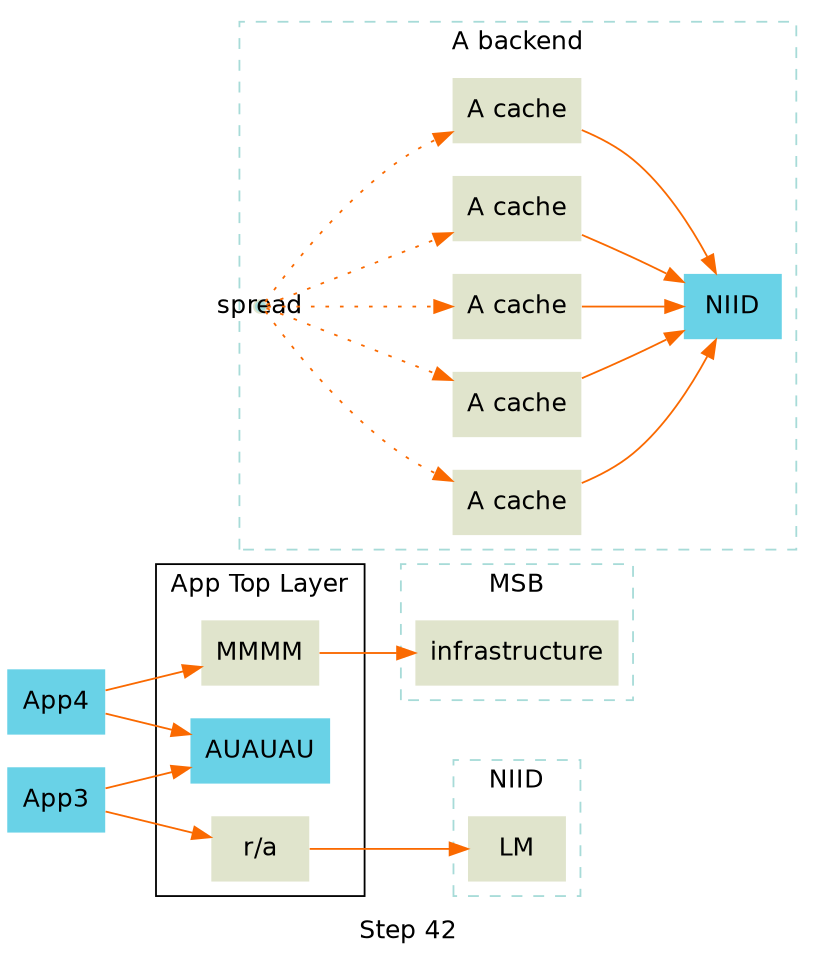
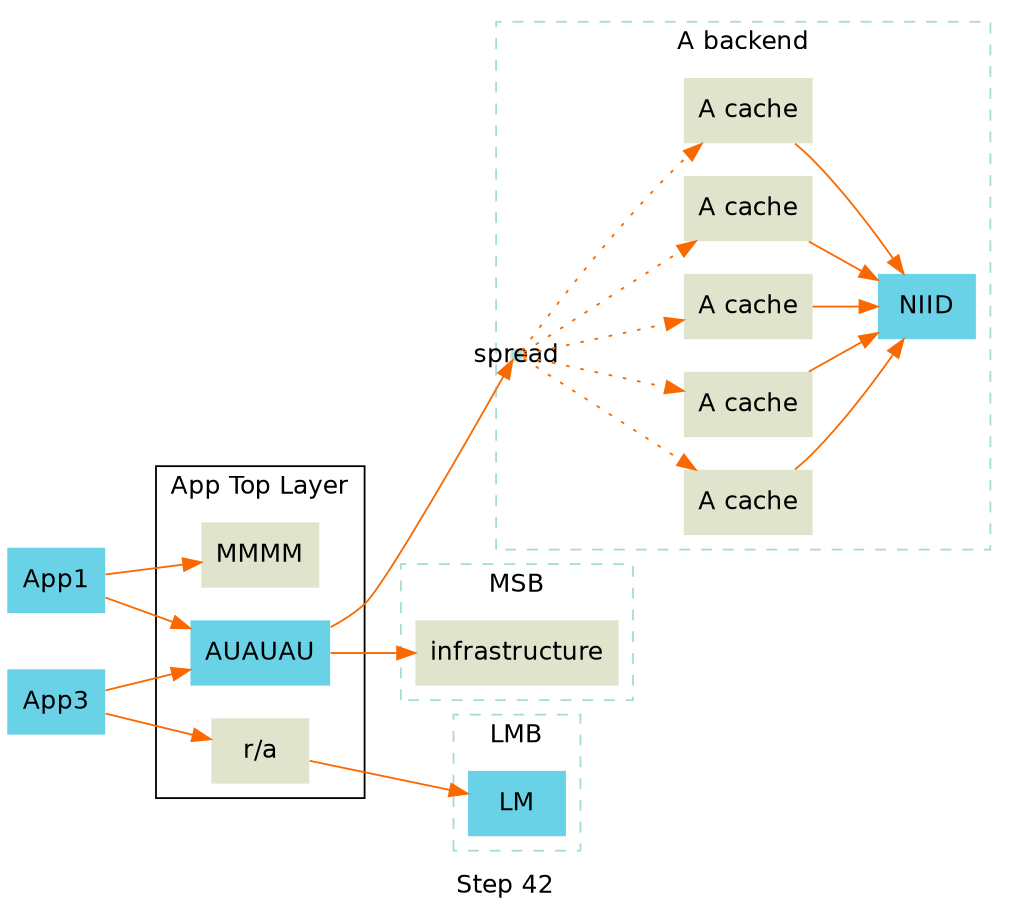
edge "AUAUAU" -> "spread": added
edge "MMMM" -> "infrastructure": now "AUAUAU" -> "infrastructure"
node "App4": label "App4" -> "App1"
cluster "NIID": label "NIID" -> "LMB"
node "LM": fillcolor #e0e4cc -> #69d2e7
